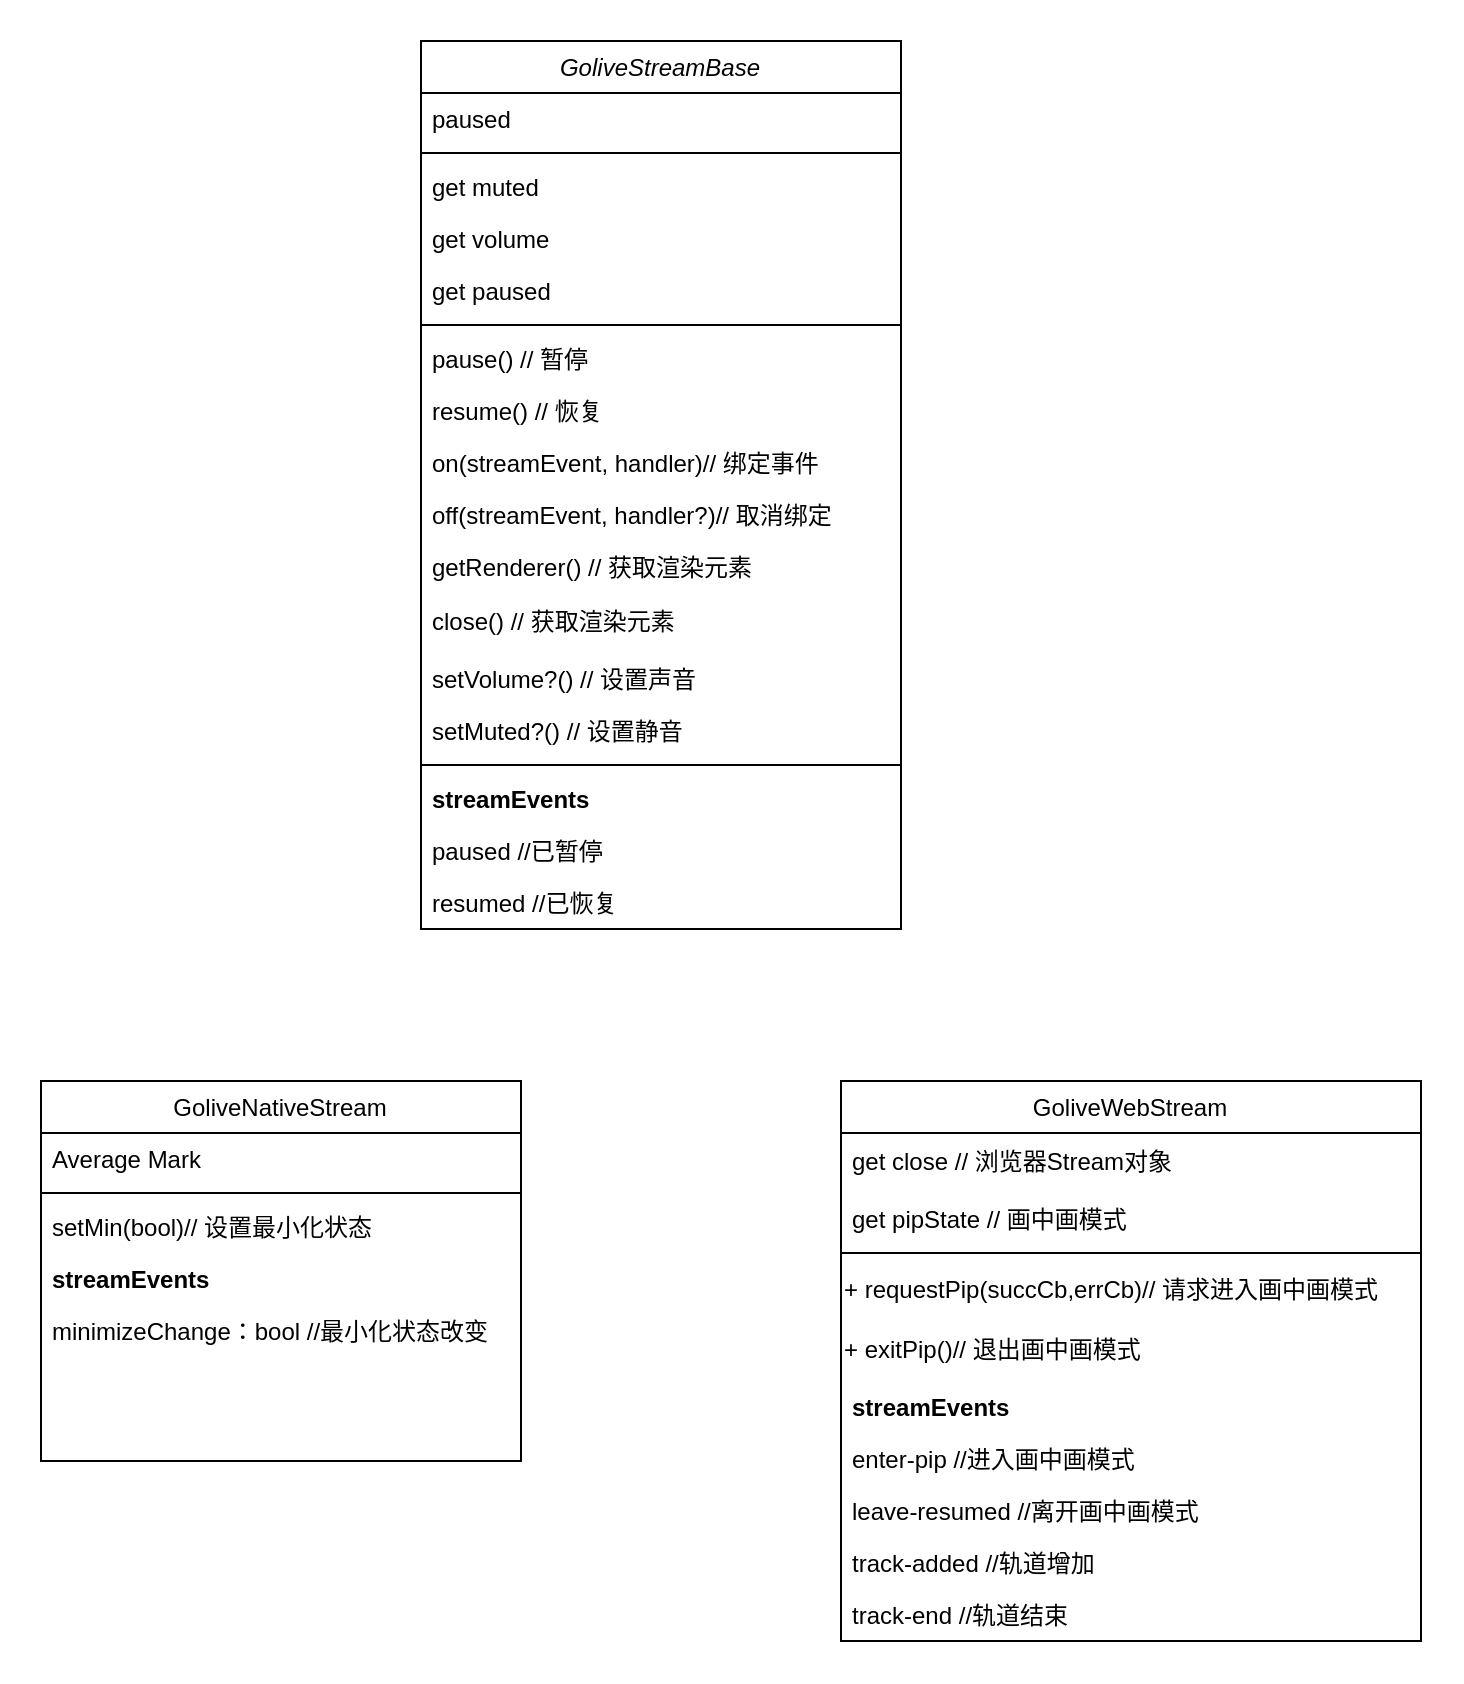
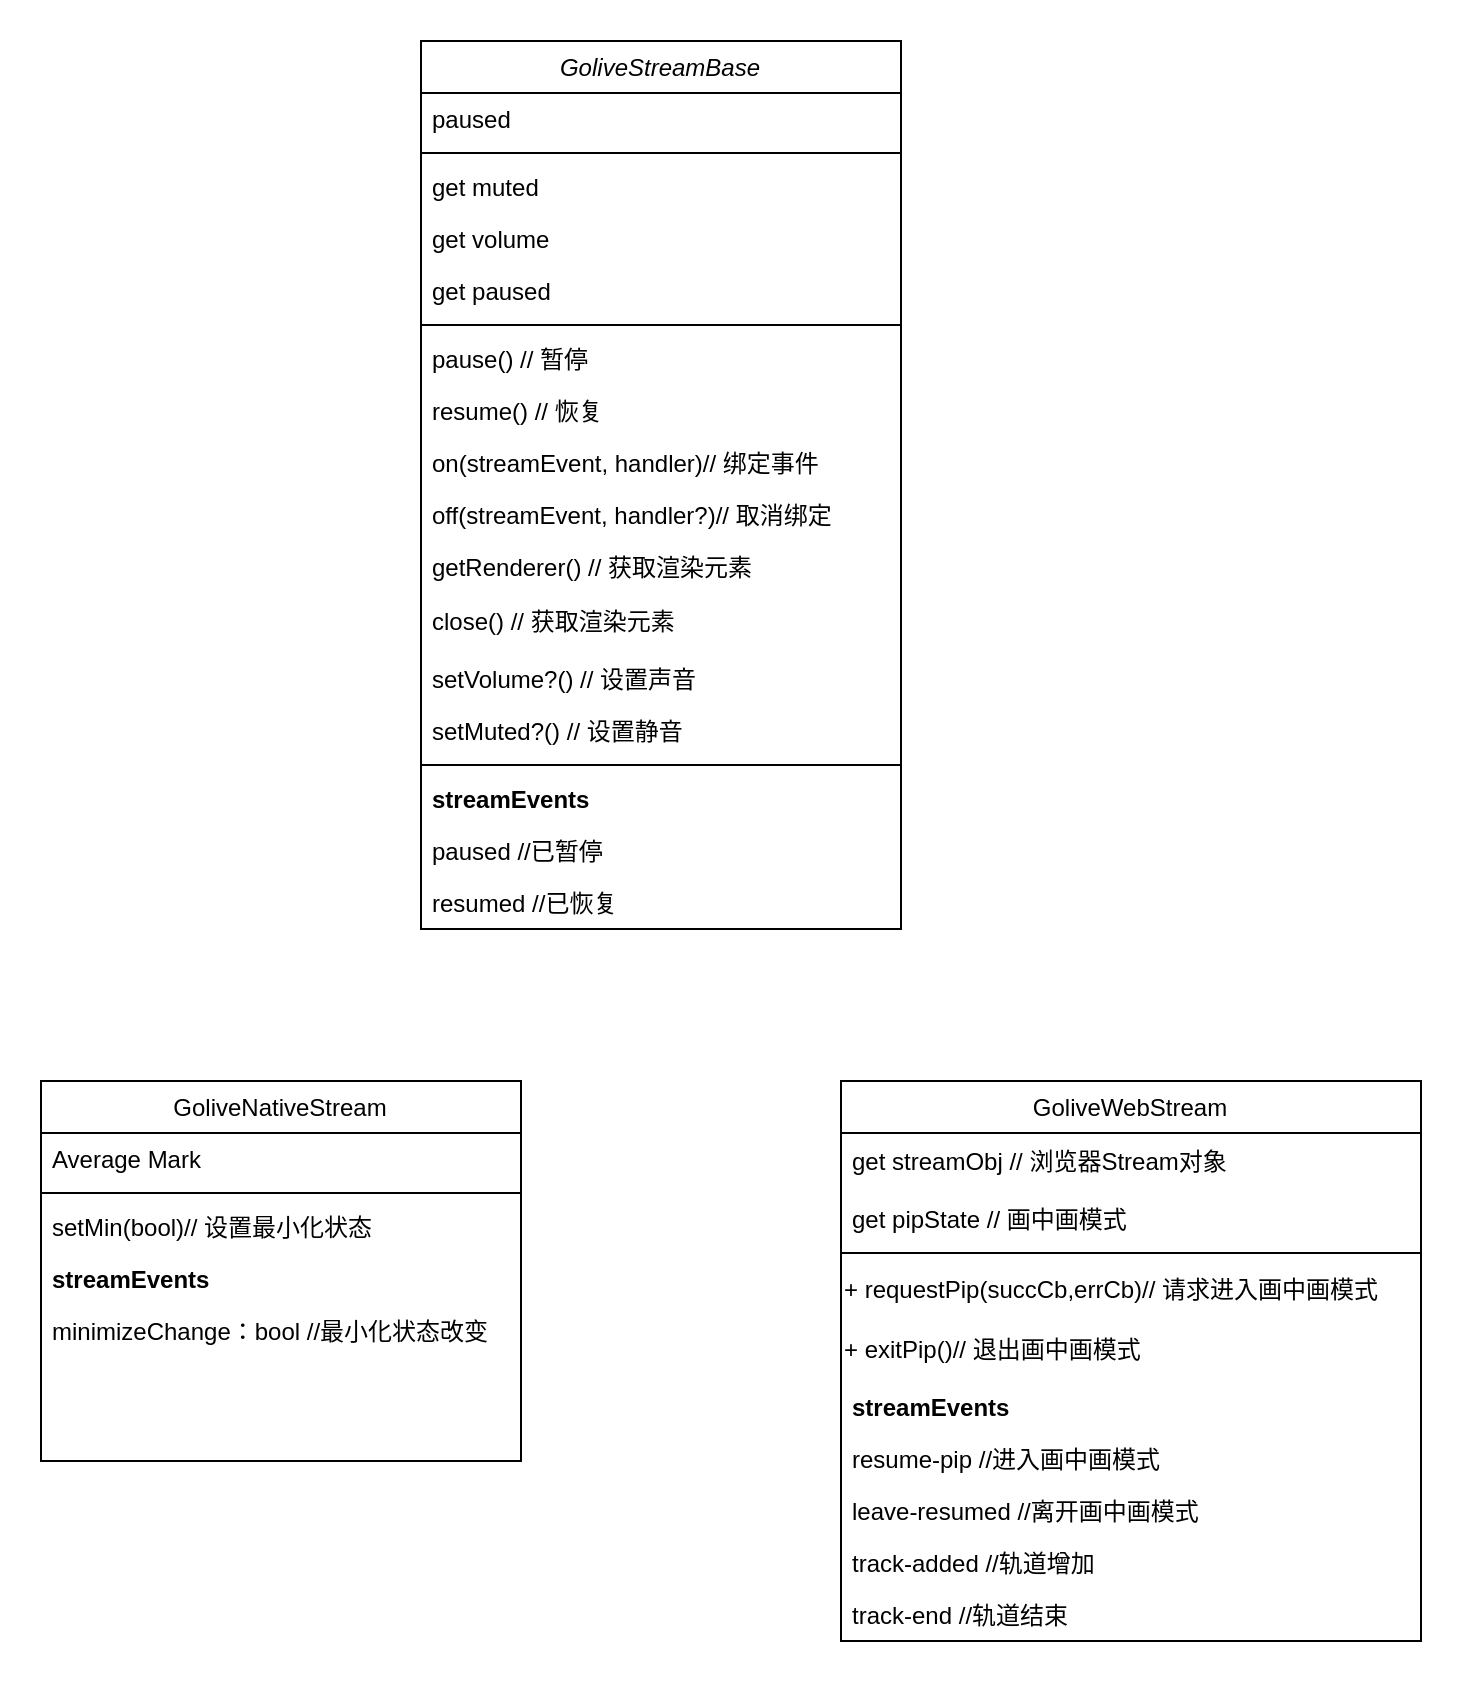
node "get close // 浏览器Stream对象": label "get close // 浏览器Stream对象" -> "get streamObj // 浏览器Stream对象"
node "enter-pip //进入画中画模式": label "enter-pip //进入画中画模式" -> "resume-pip //进入画中画模式"
